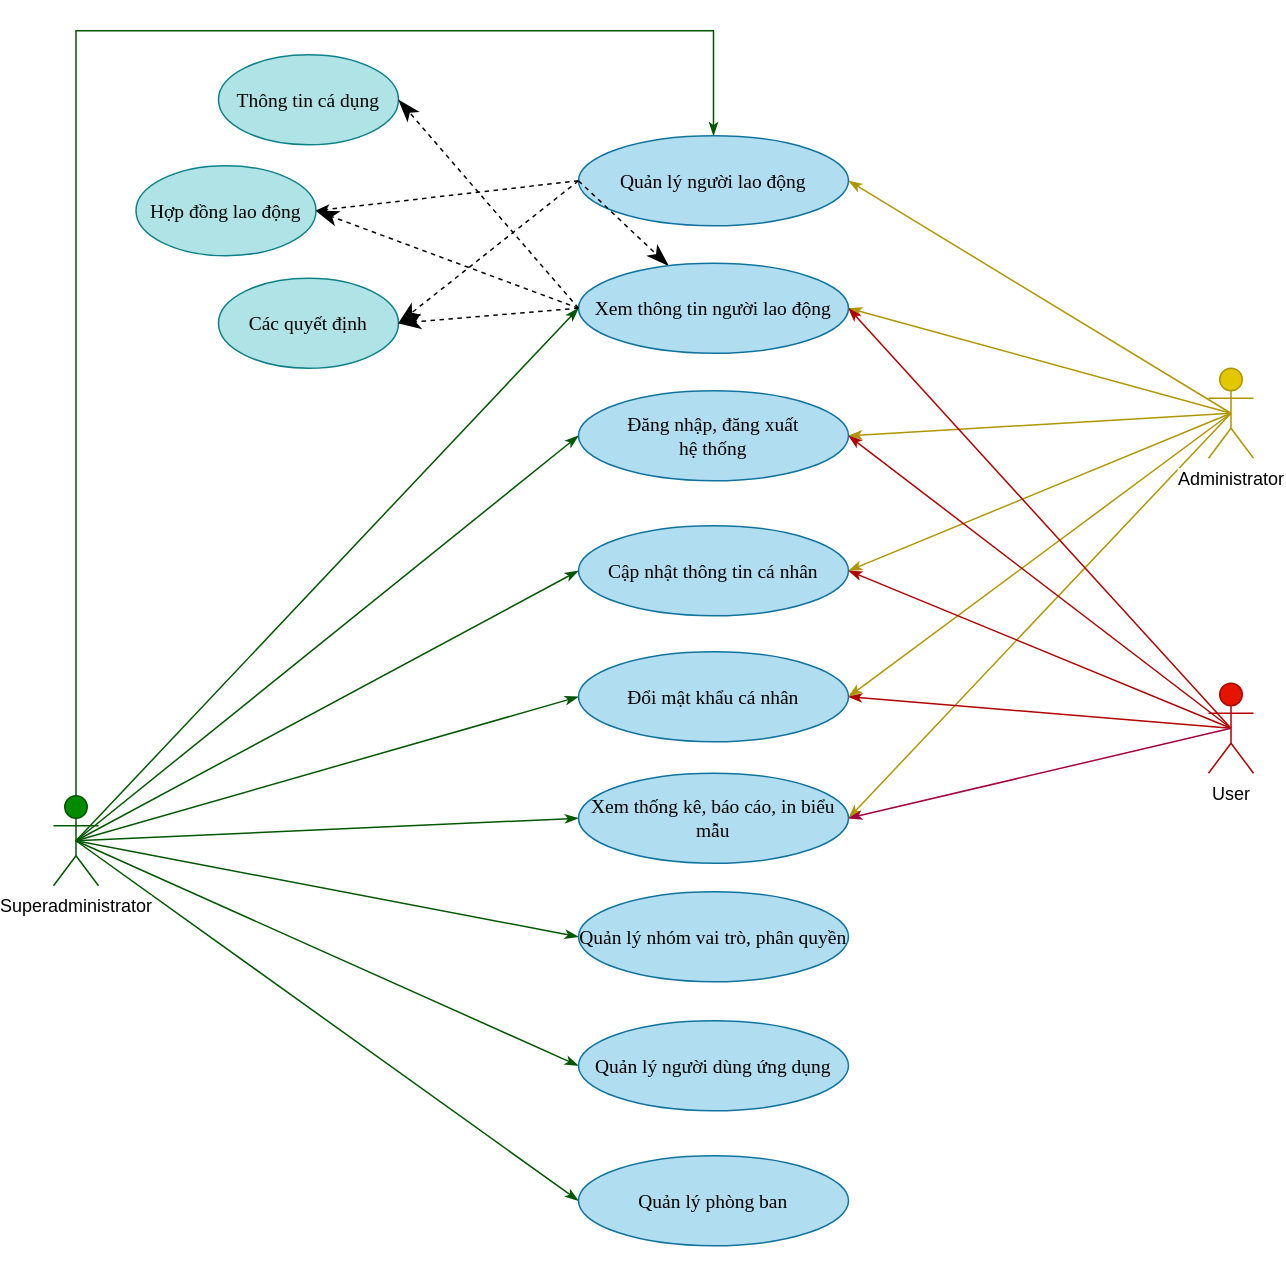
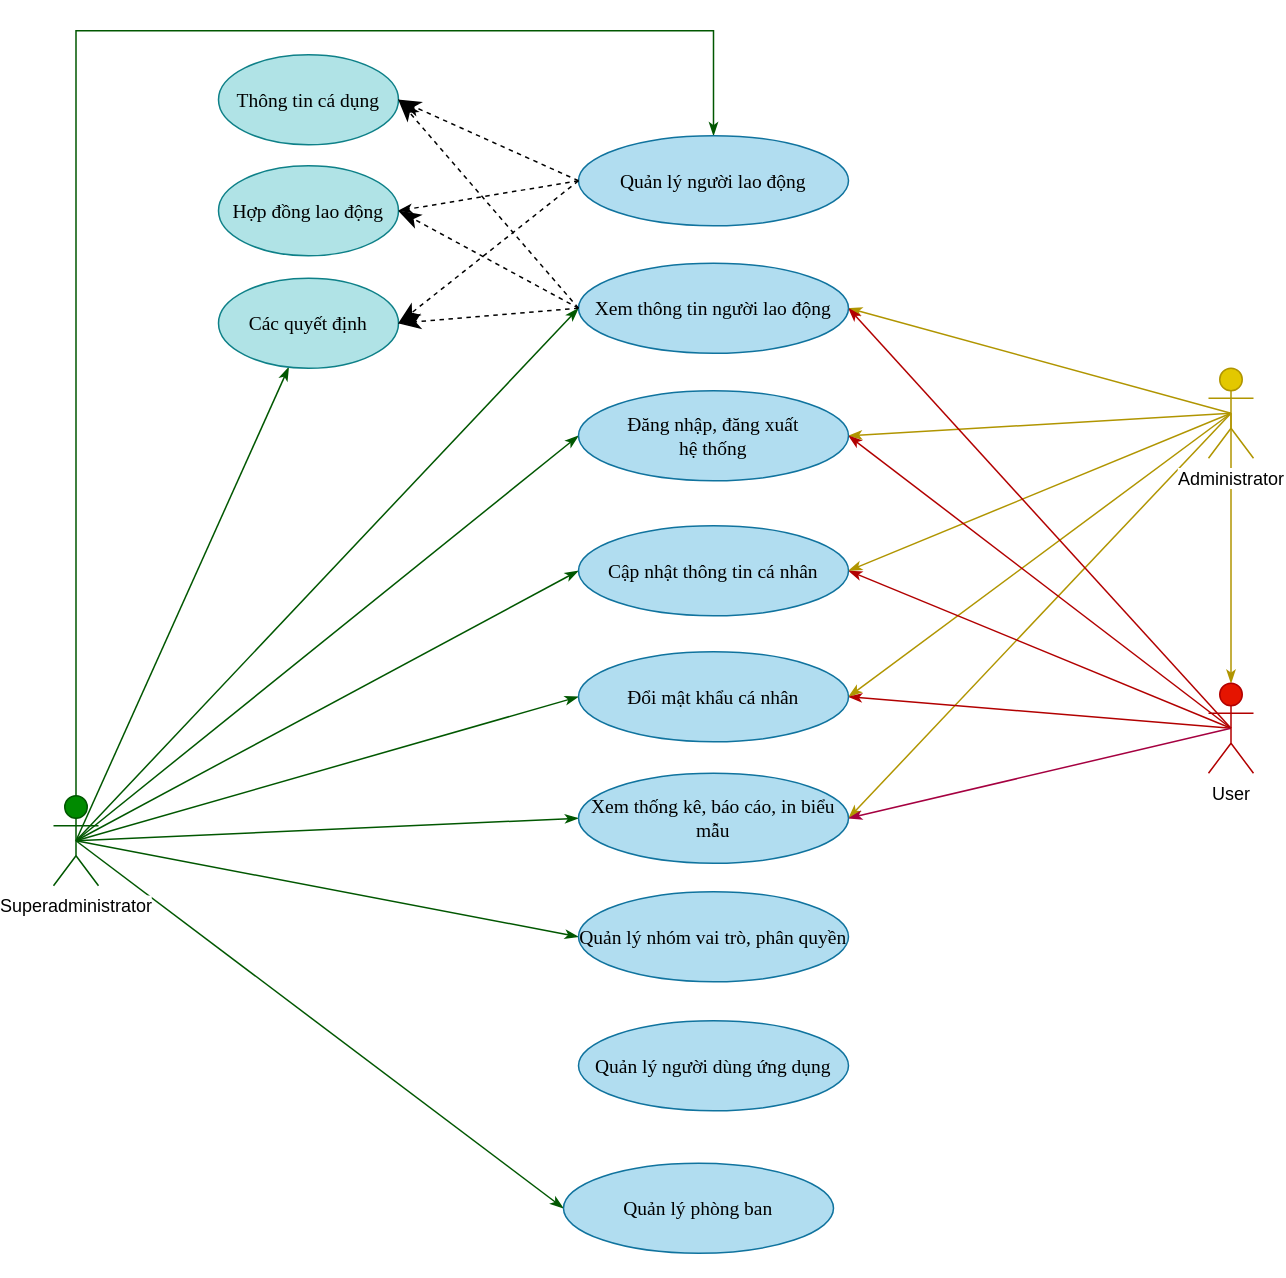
node "Hợp đồng lao động": moved (226, 211) -> (308, 211)
edge "Quản lý người lao động" -> "Xem thông tin người lao động": now "Quản lý người lao động" -> "Thông tin cá dụng"
edge "Administrator" -> "Quản lý người lao động": now "Administrator" -> "User"
edge "Superadministrator" -> "Quản lý người dùng ứng dụng": now "Superadministrator" -> "Các quyết định"
node "Quản lý phòng ban": moved (713, 1201) -> (698, 1208)
